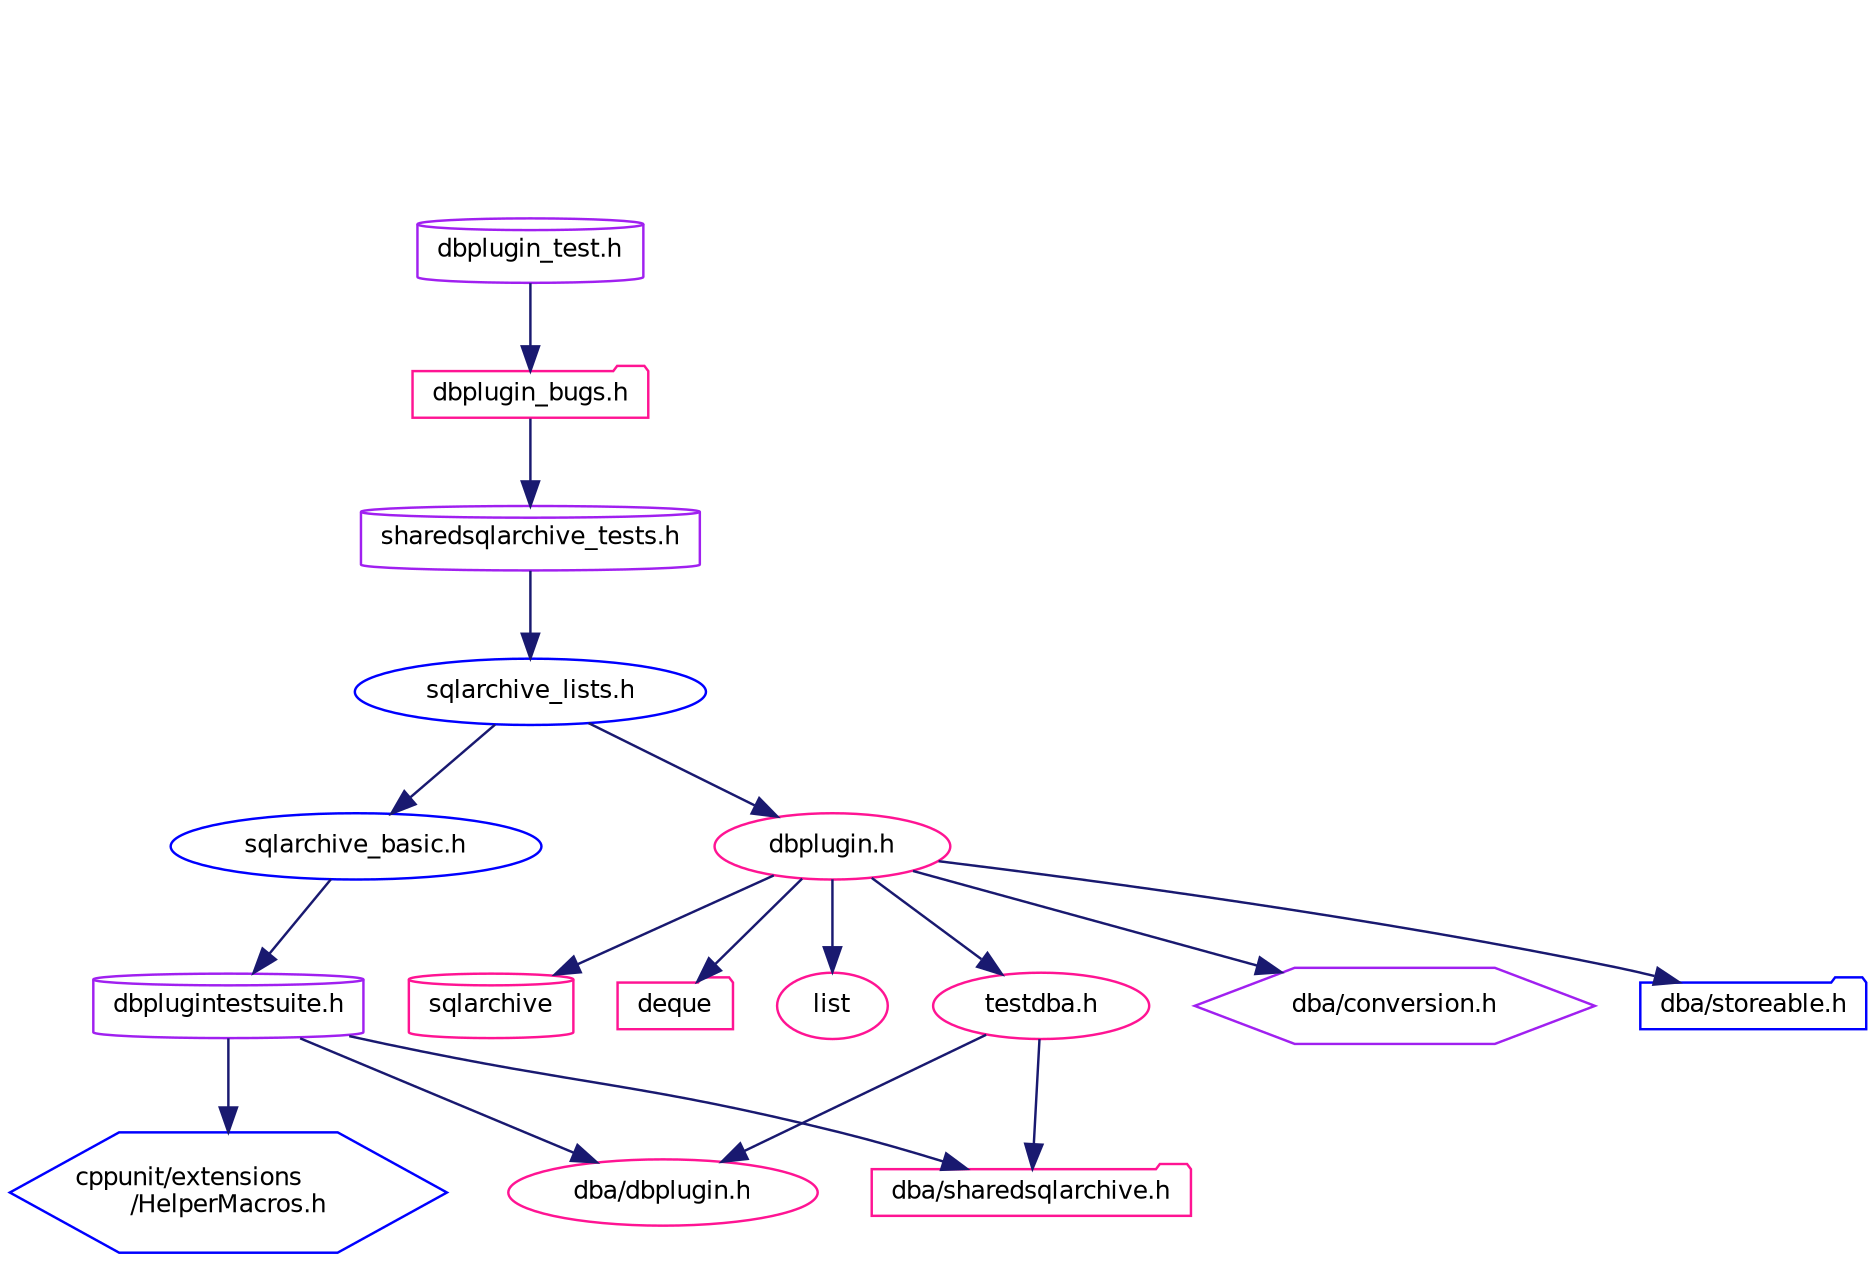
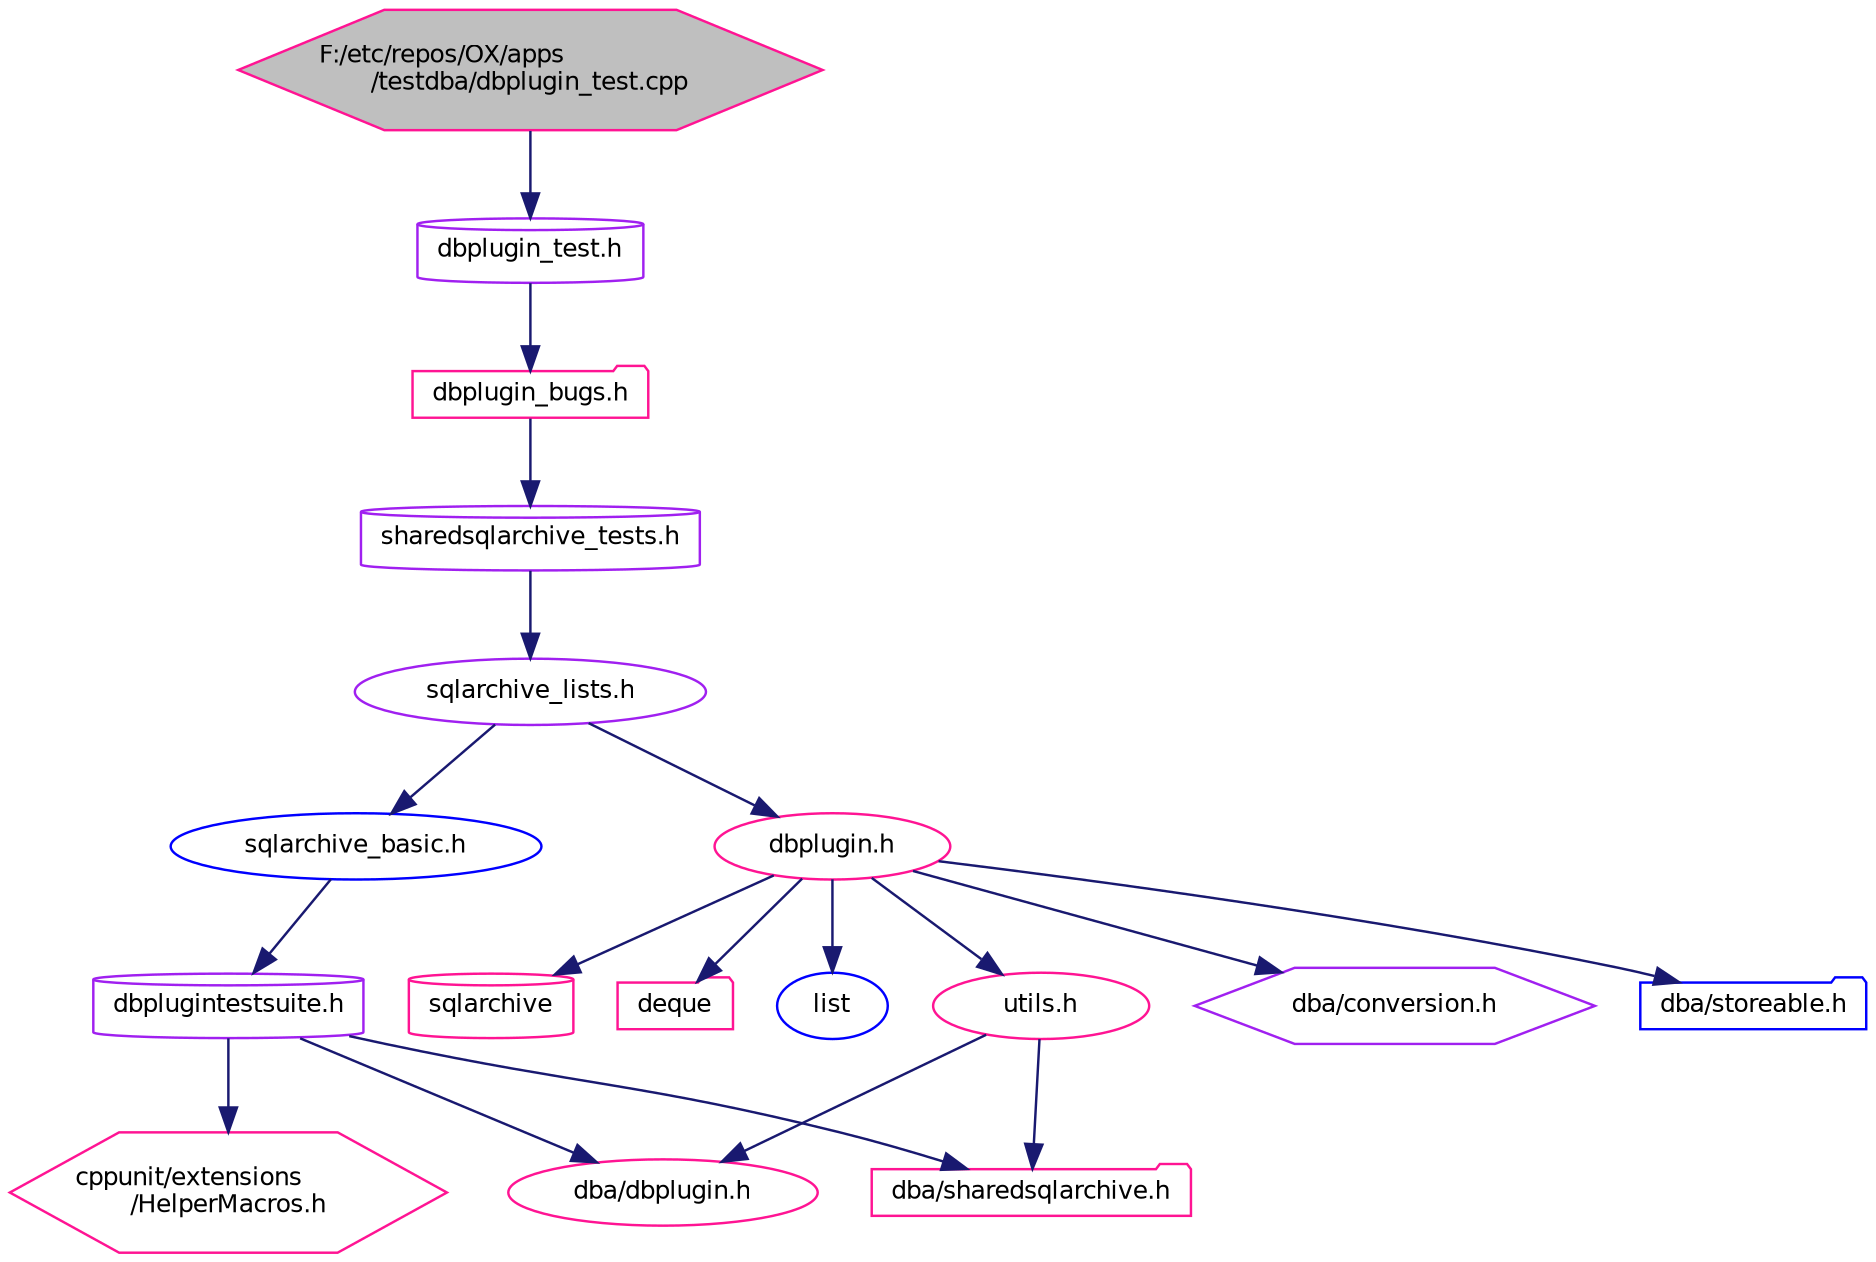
node "F:/etc/repos/OX/apps /testdba/dbplugin_test.cpp": added
node "sqlarchive_lists.h": color blue -> purple
node "list": color deeppink -> blue
node "testdba.h": label "testdba.h" -> "utils.h"
node "cppunit/extensions /HelperMacros.h": color blue -> deeppink
